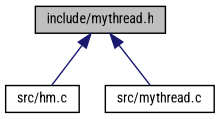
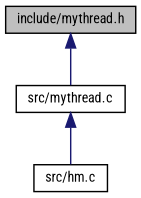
edge "src/hm.c" -> "include/mythread.h": now "src/hm.c" -> "src/mythread.c"
